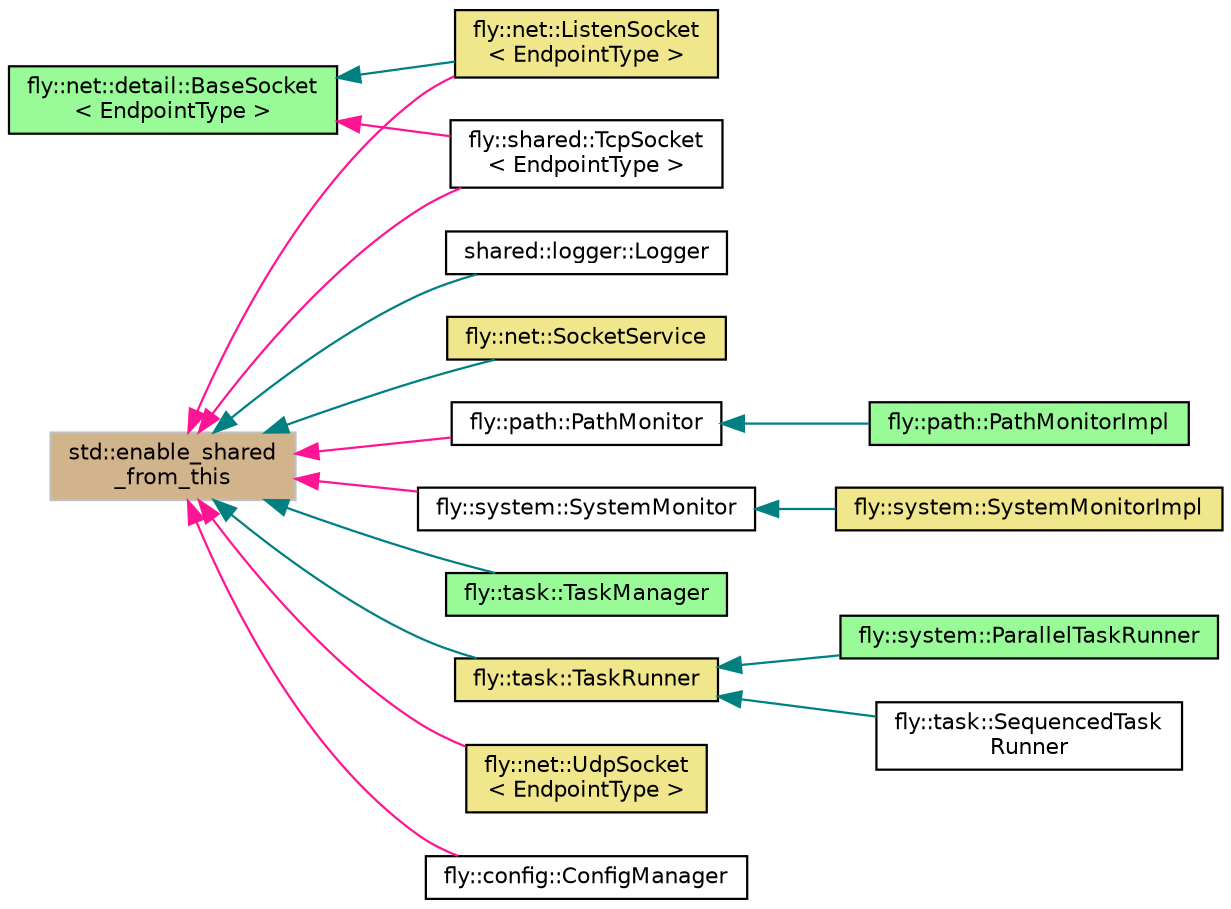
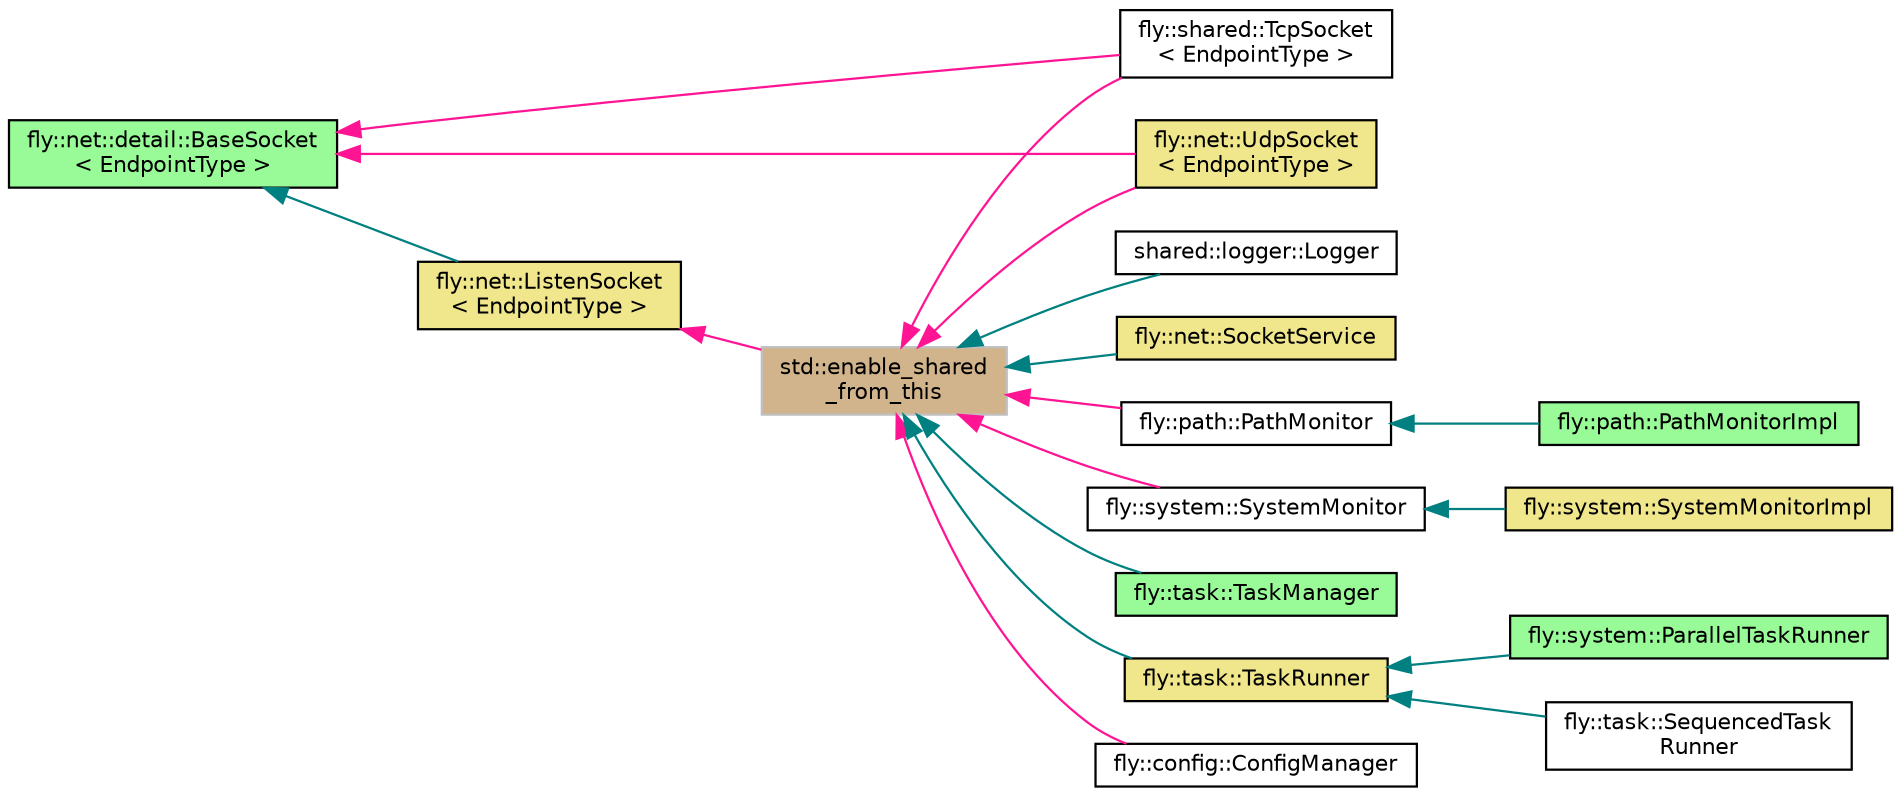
edge "fly::net::UdpSocket < EndpointType >" -> "fly::net::detail::BaseSocket < EndpointType >": added
edge "fly::net::ListenSocket < EndpointType >" -> "std::enable_shared _from_this": reversed
